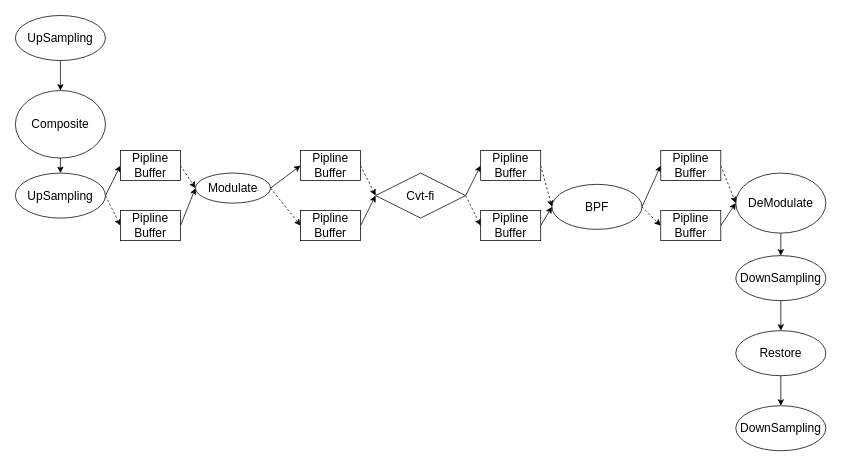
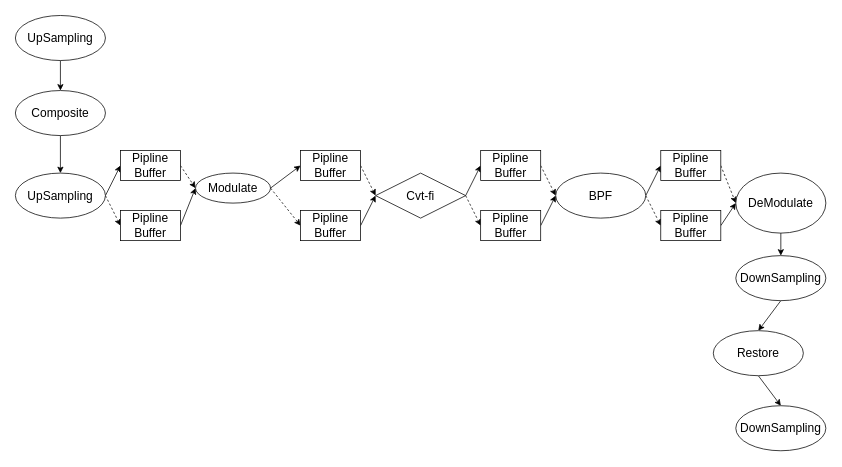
node "Composite": size 90x68 -> 90x45
node "BPF": moved (597, 207) -> (600, 195)
node "Restore": moved (780, 353) -> (758, 353)
